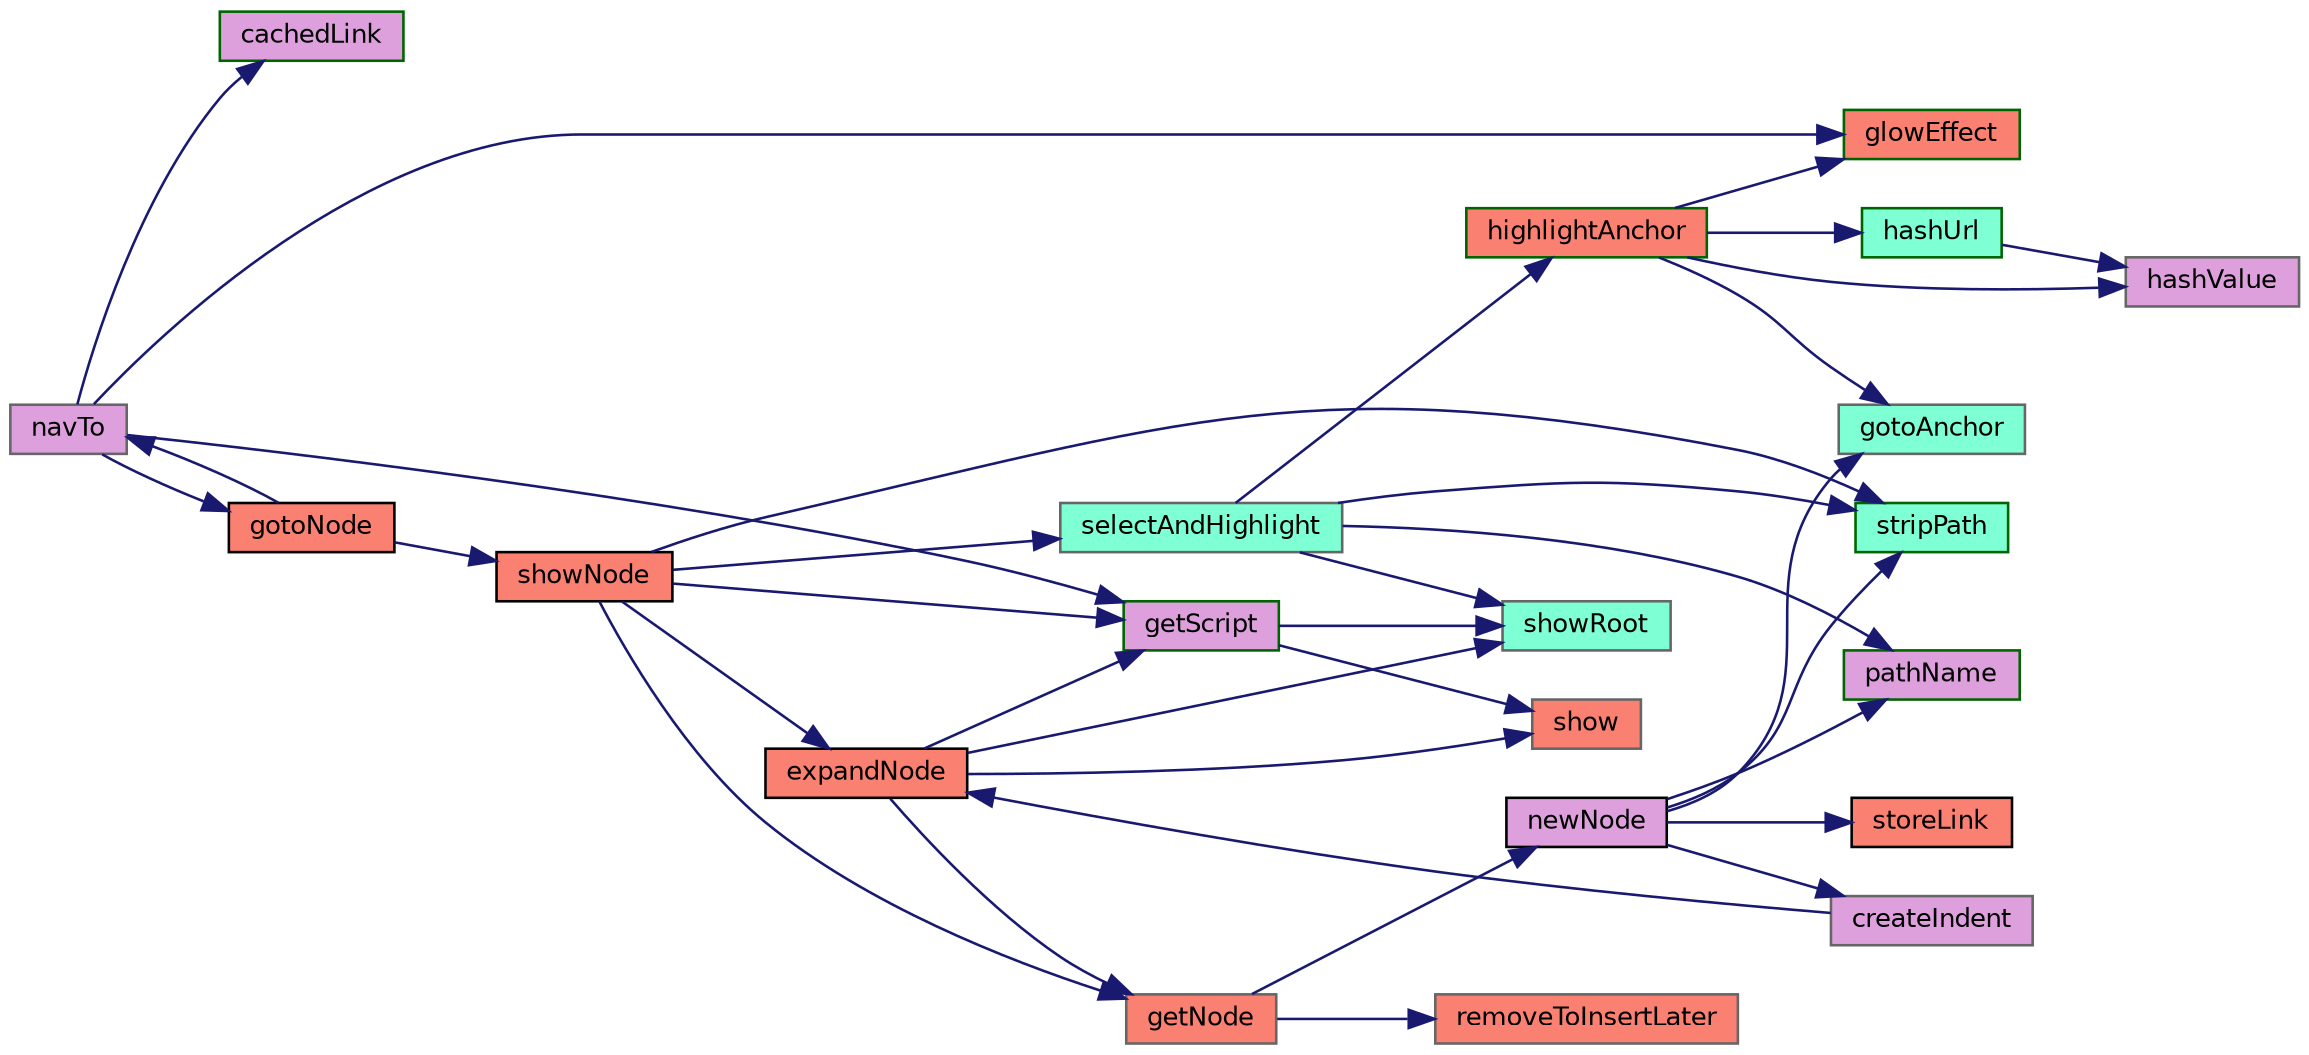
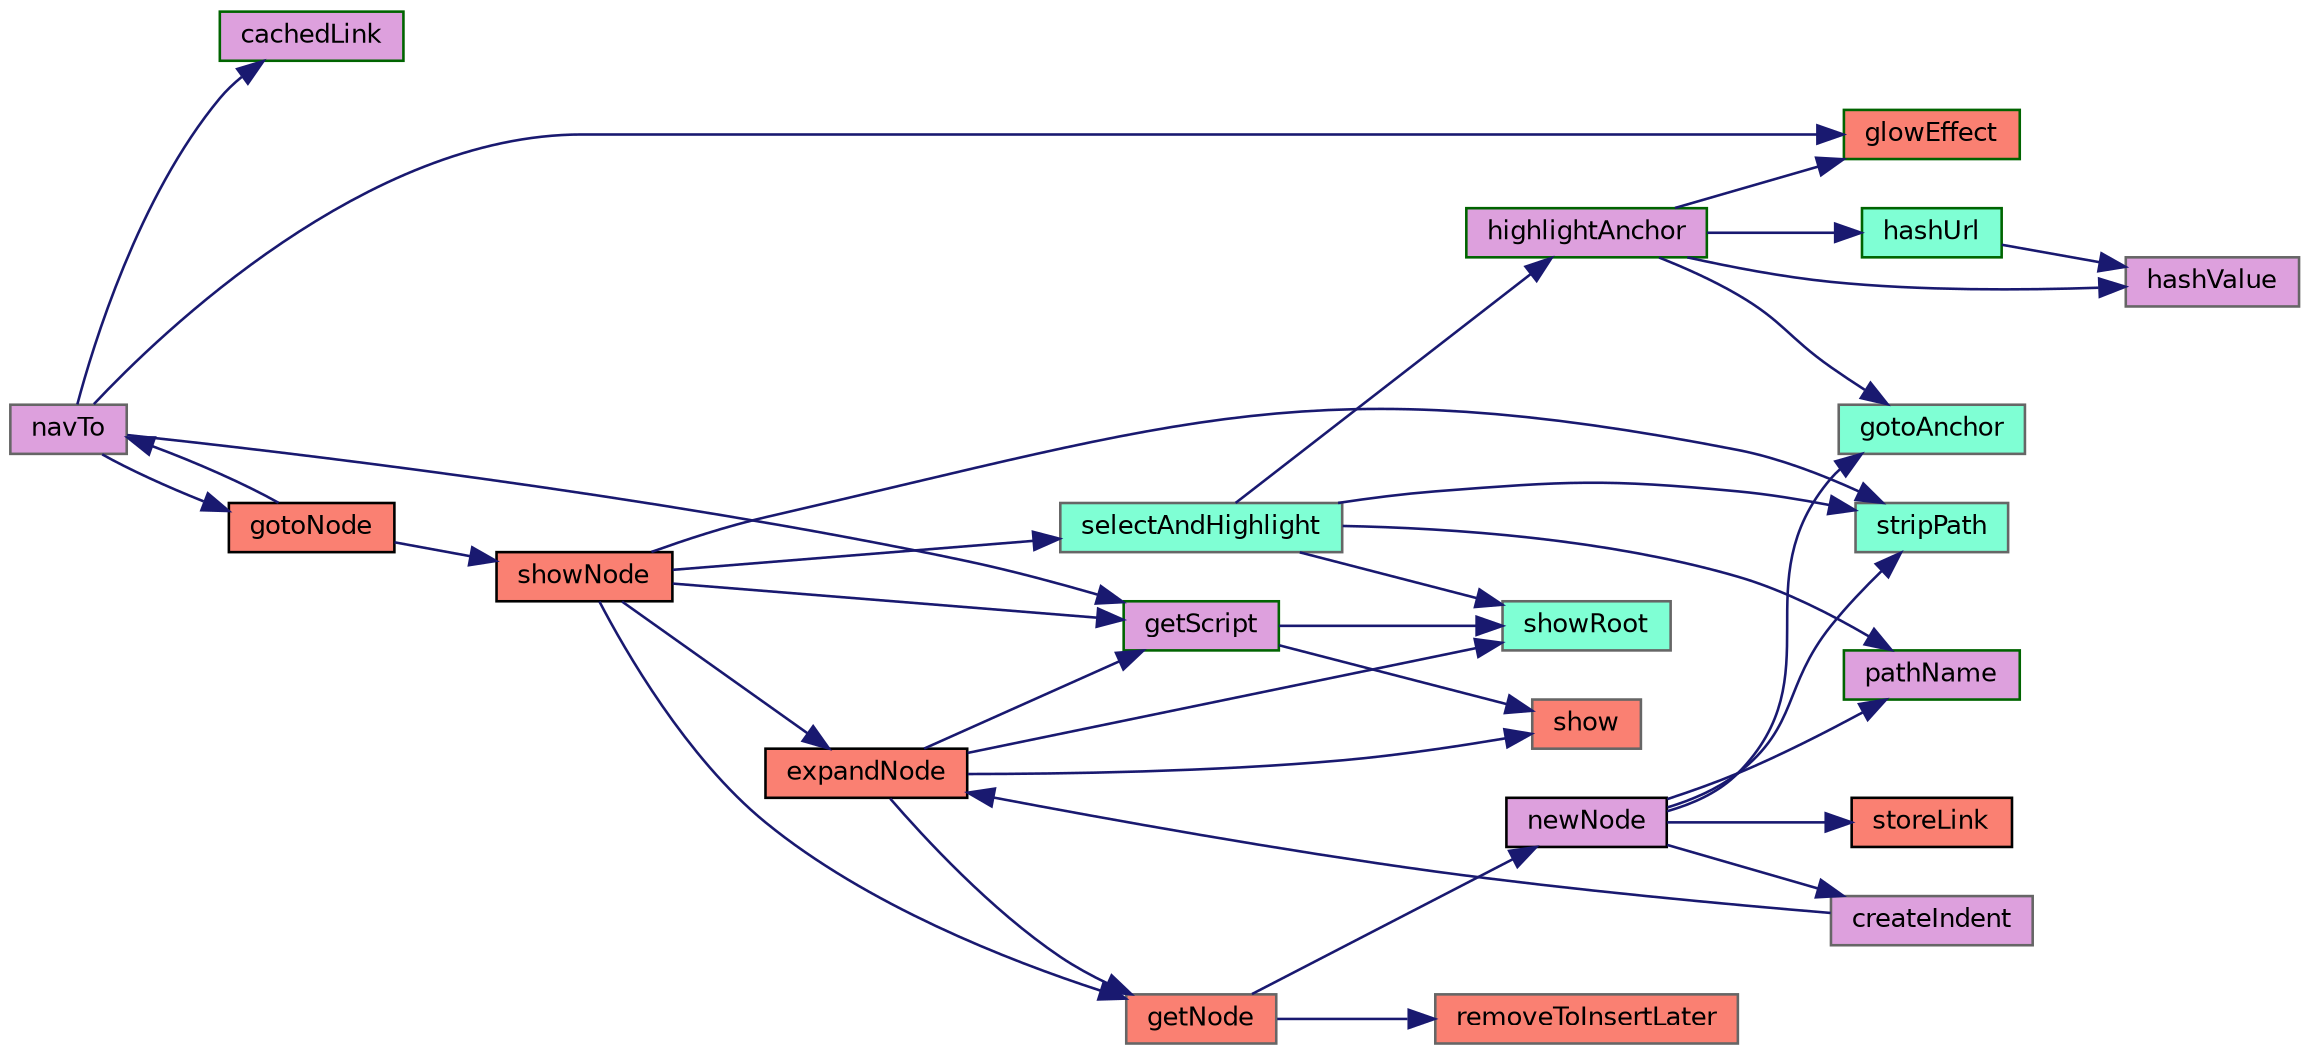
node "highlightAnchor": fillcolor salmon -> plum
node "stripPath": color darkgreen -> gray40
